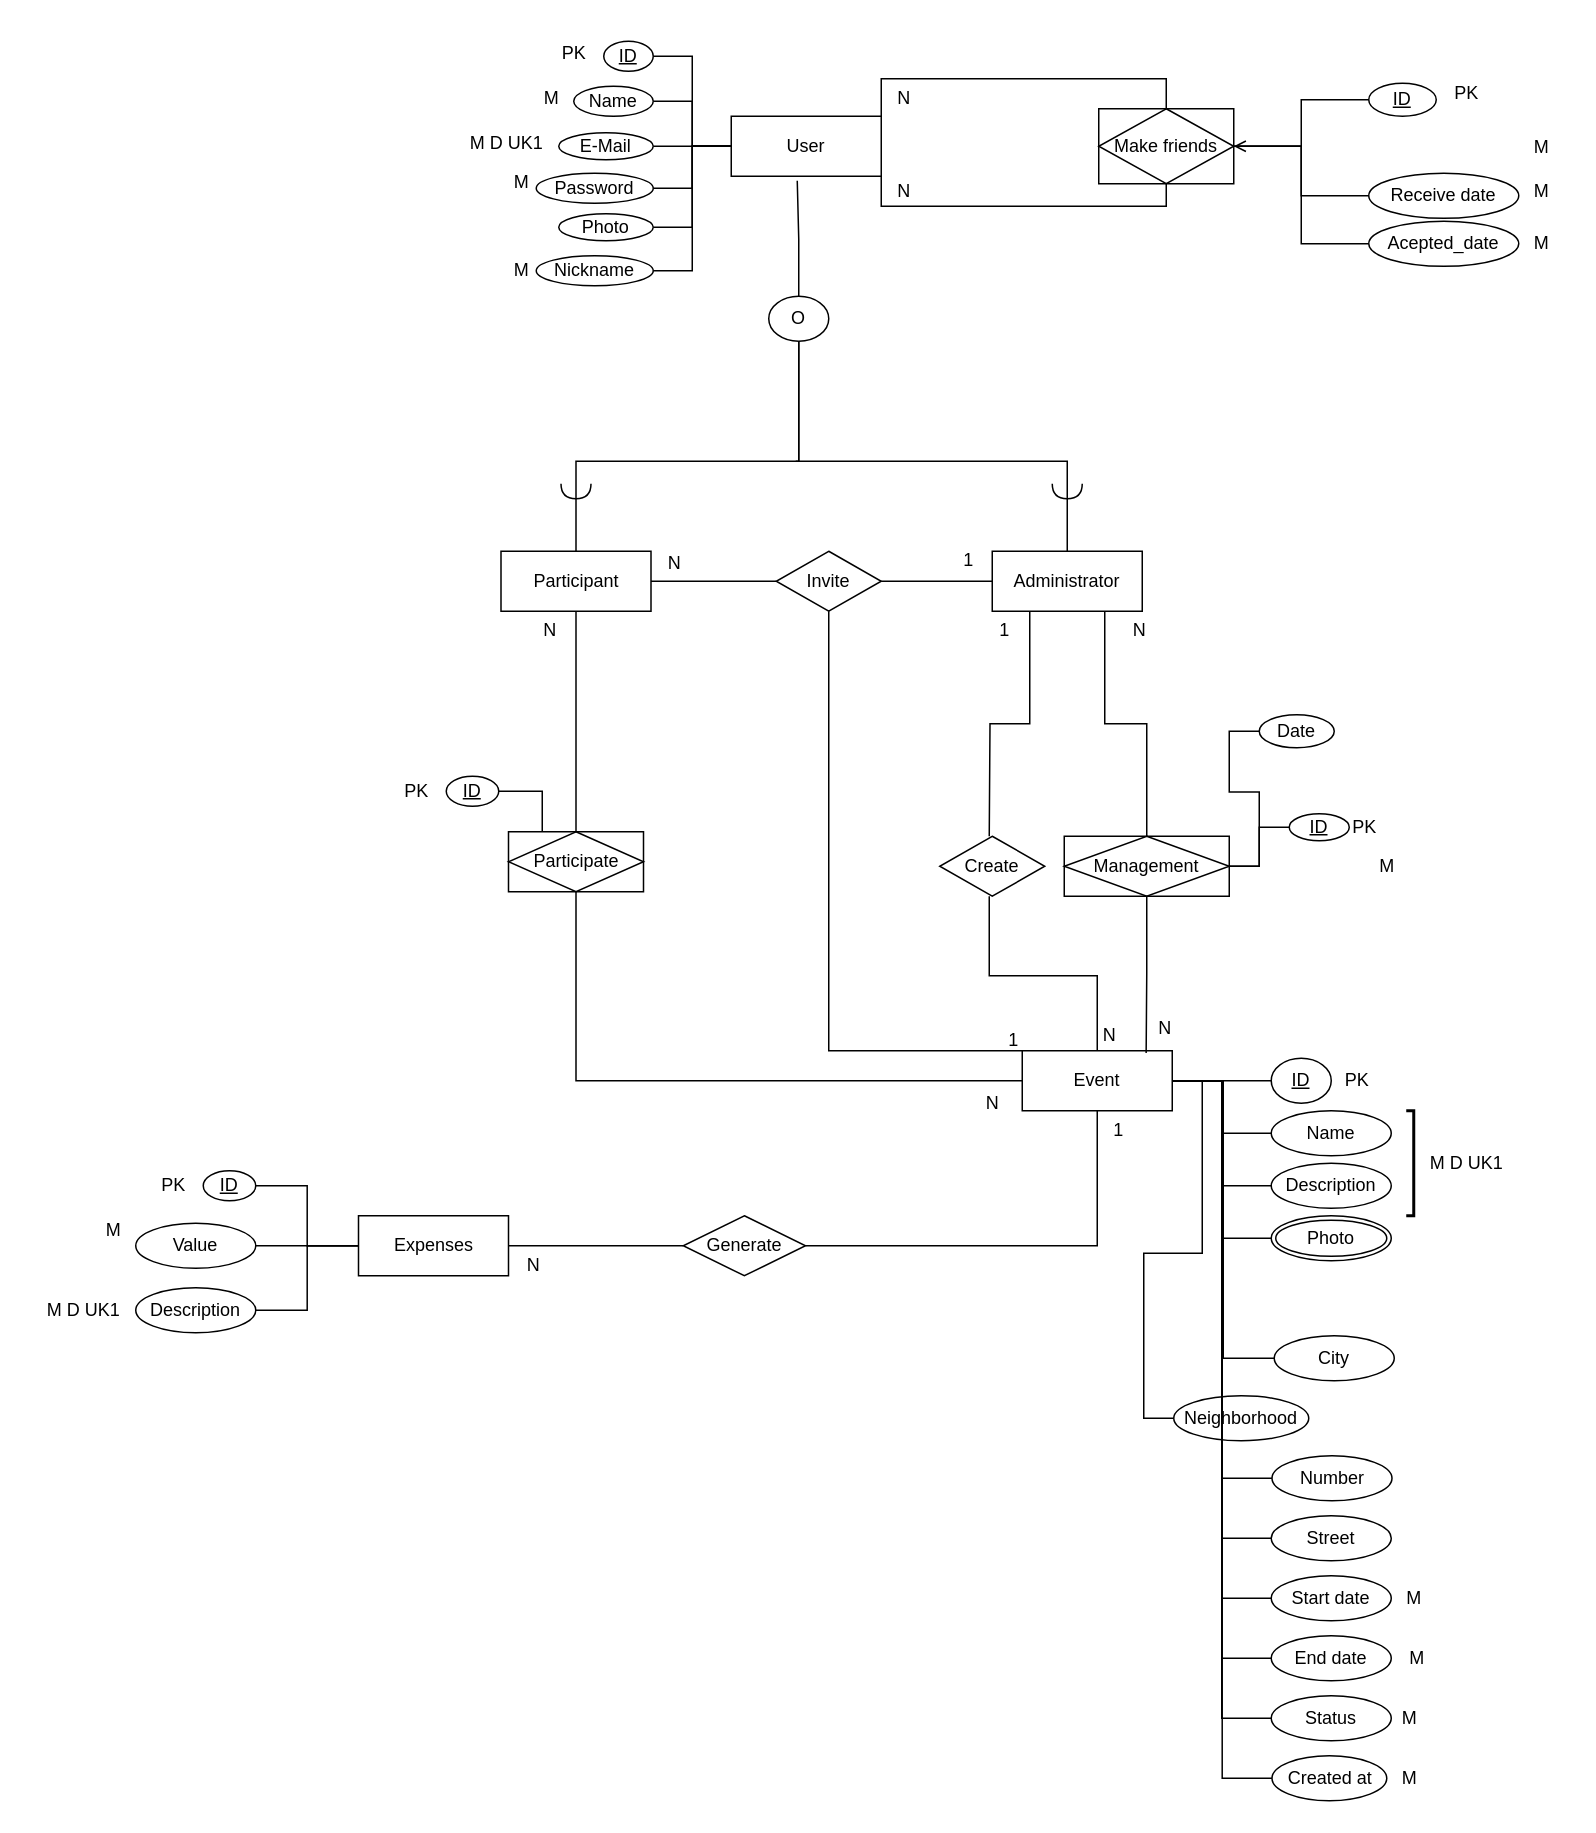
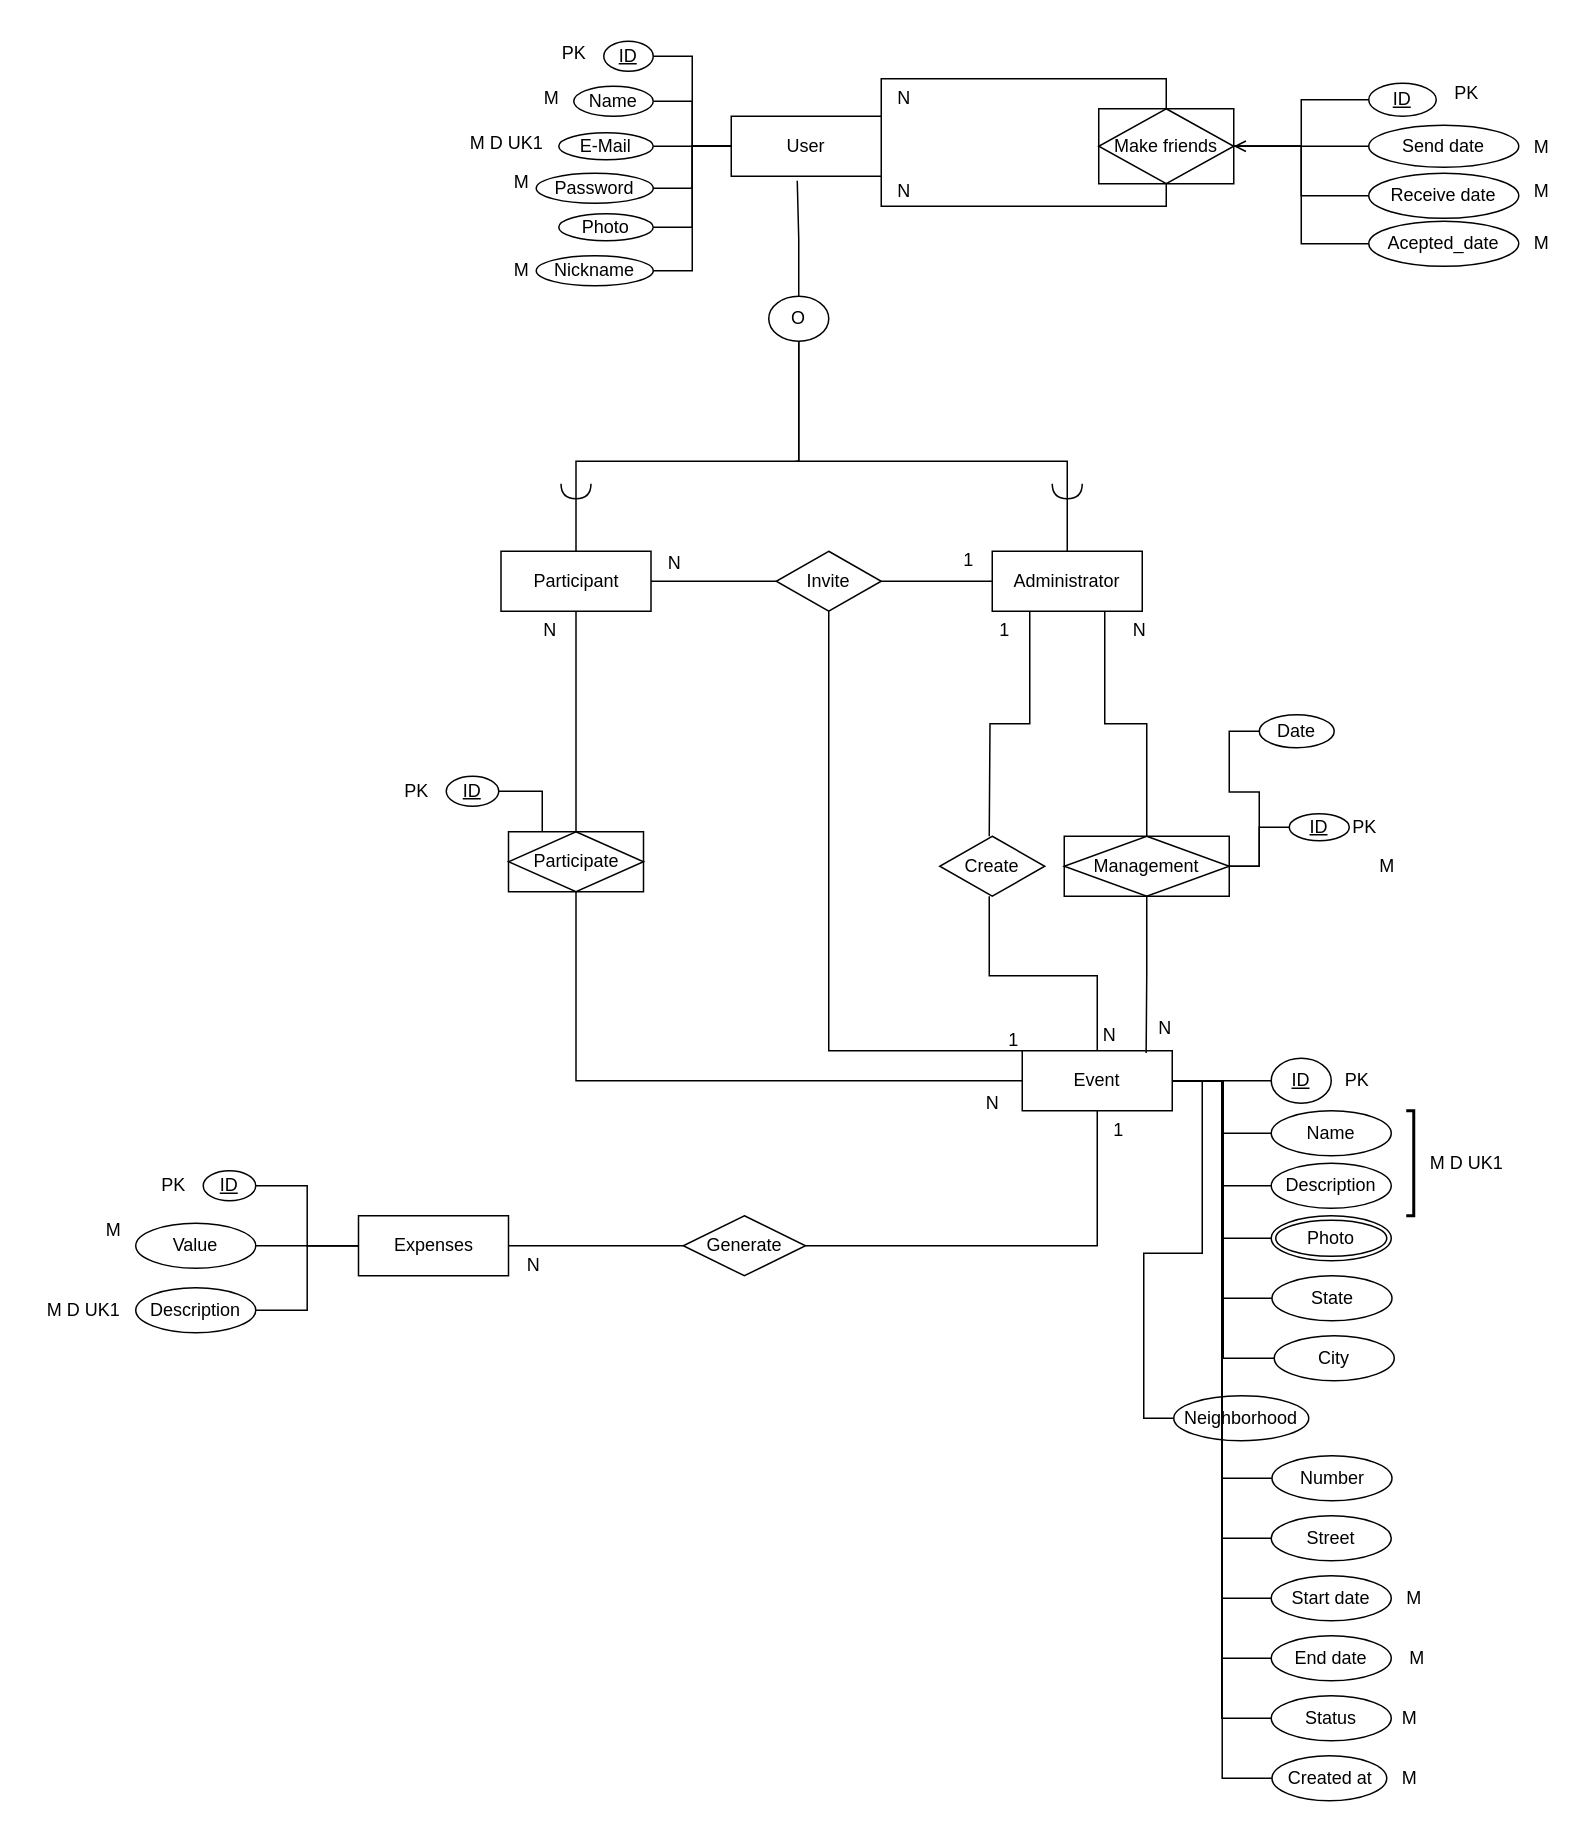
edge "Make friends" -- "Send date": added
node "Send date": added
edge "Event" -- "State": added
node "State": added
